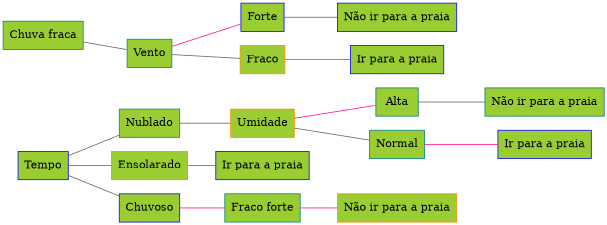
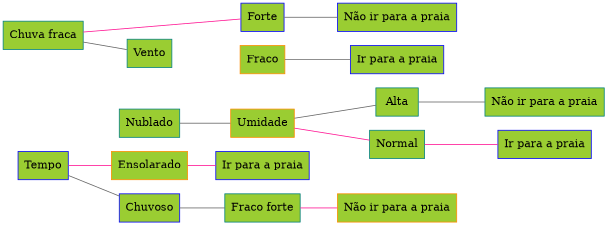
edge "Forte" -- "Vento": now "Forte" -- "Chuva fraca"
edge "Vento" -- "Fraco": removed
edge "Alta" -- "Umidade": color deeppink -> gray40
edge "Umidade" -- "Normal": color gray40 -> deeppink
edge "Nublado" -- "Tempo": removed
edge "Chuvoso" -- "Fraco forte": color deeppink -> gray40
